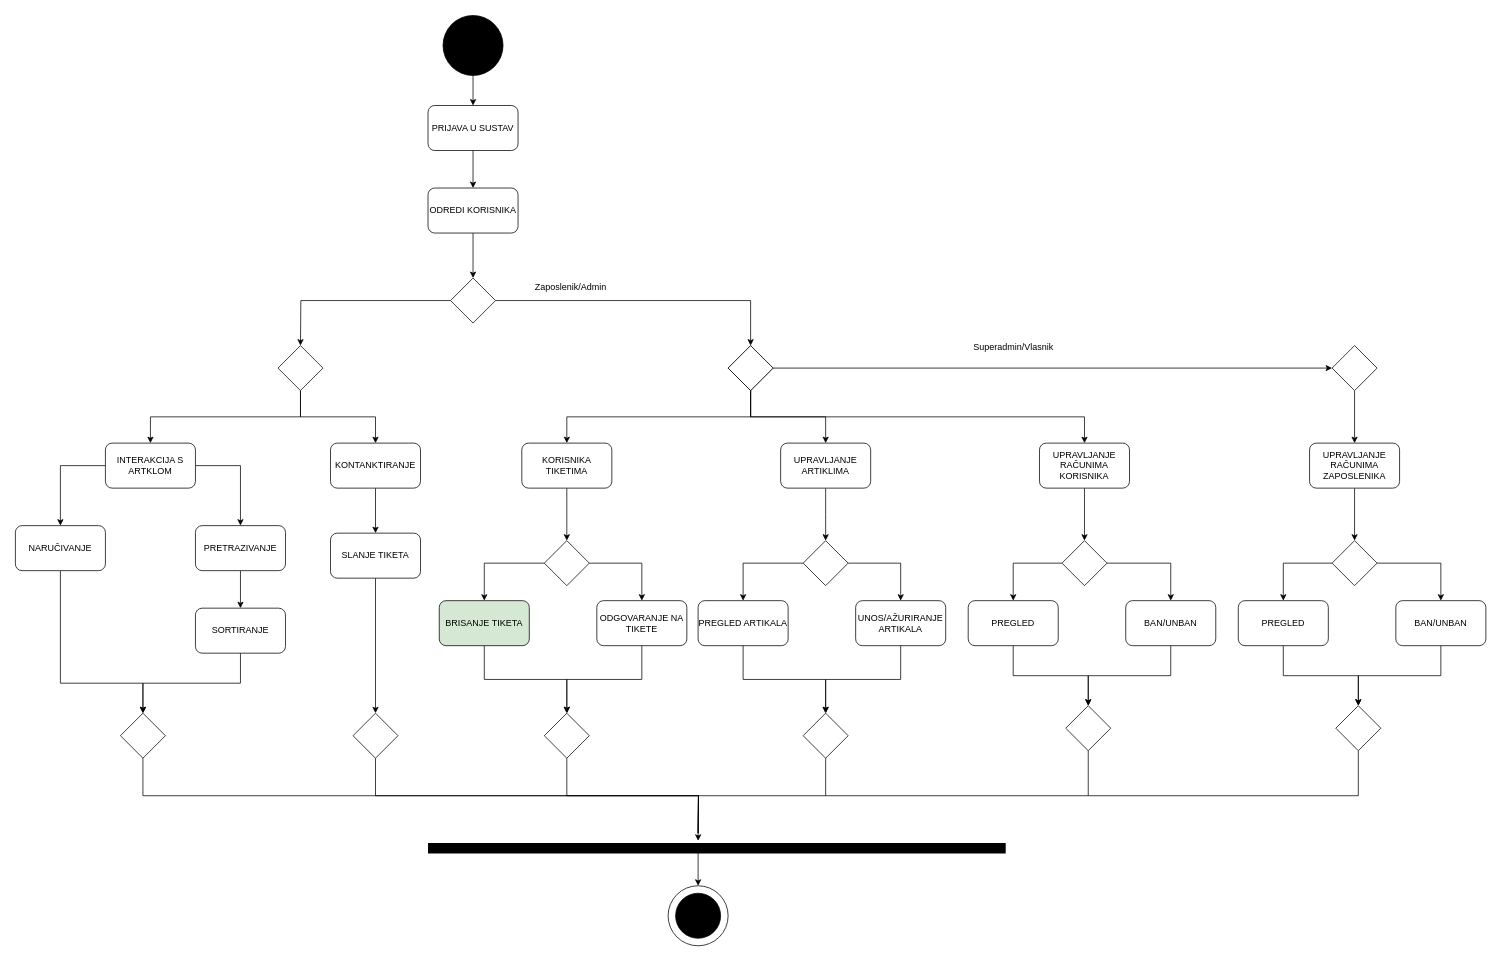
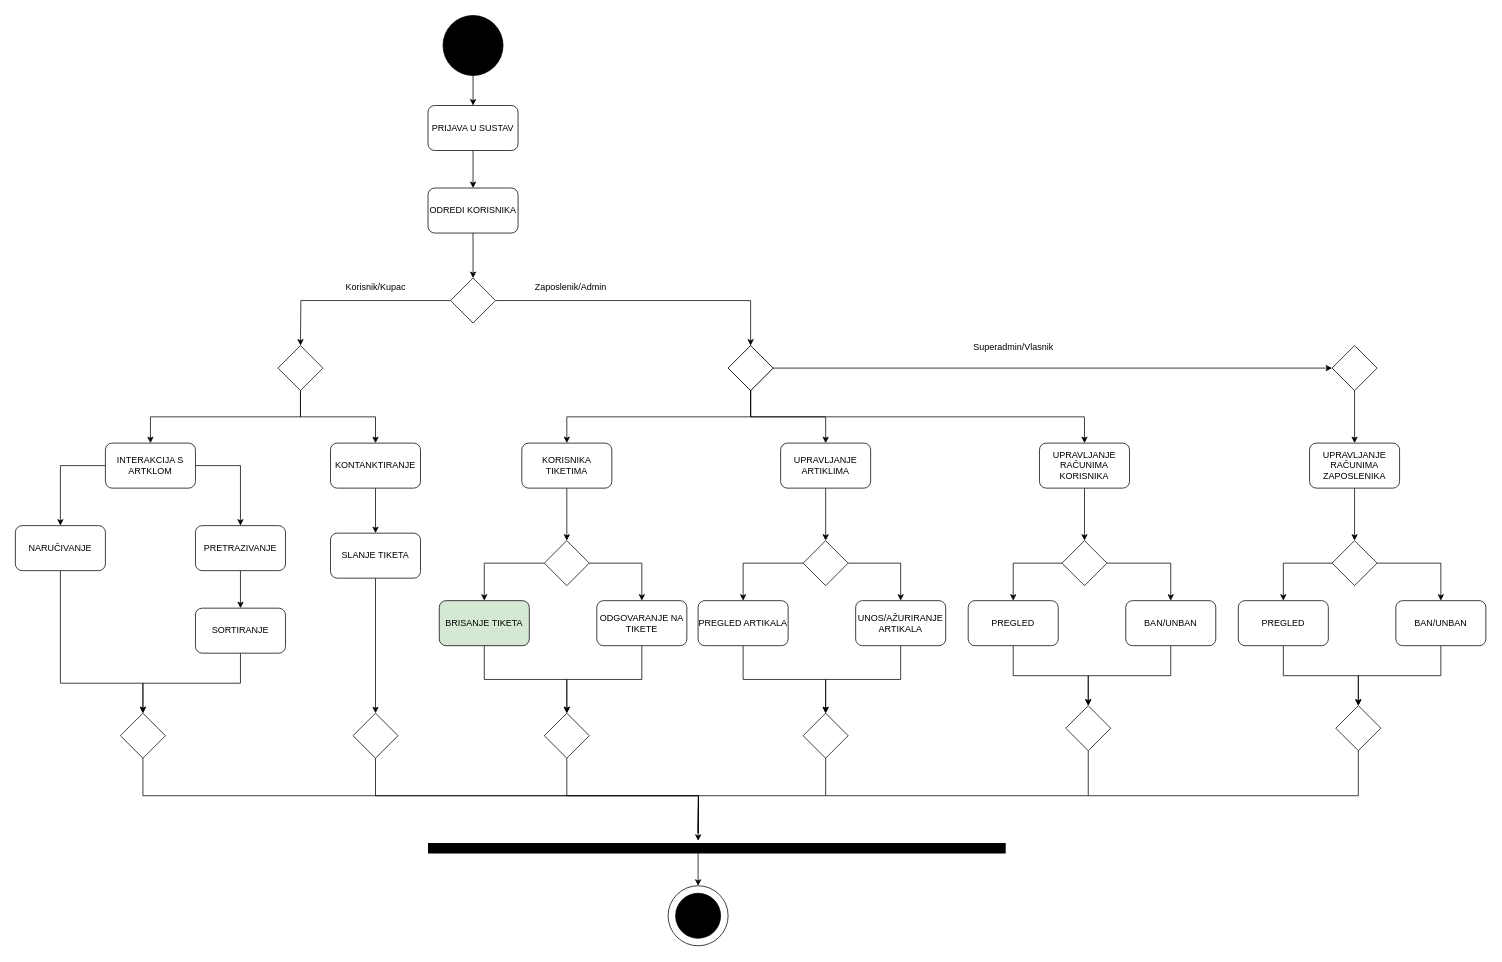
node "Korisnik/Kupac": added
